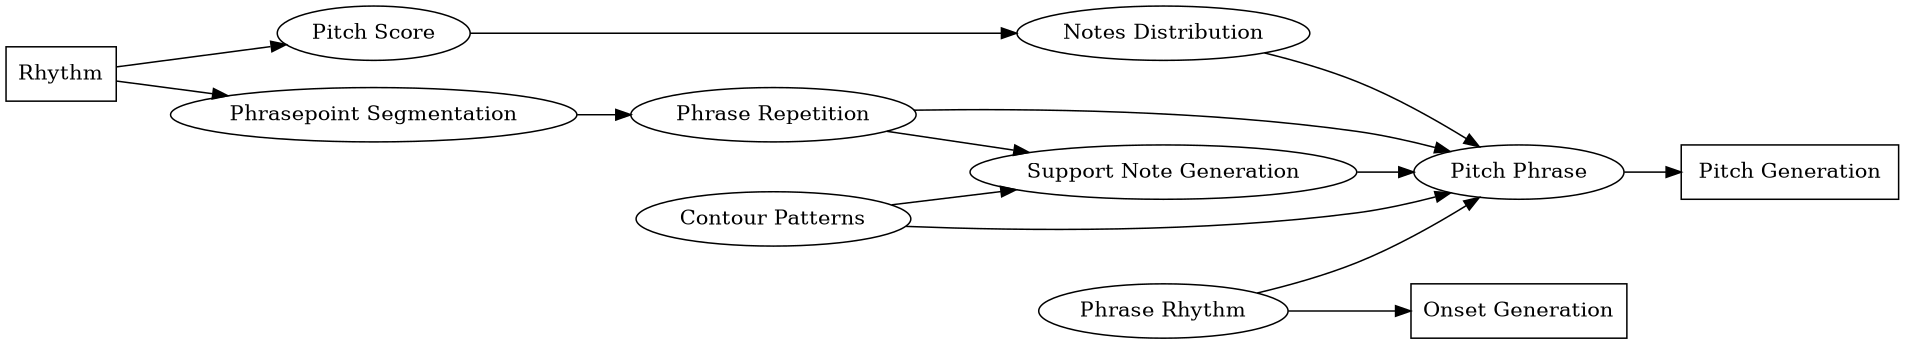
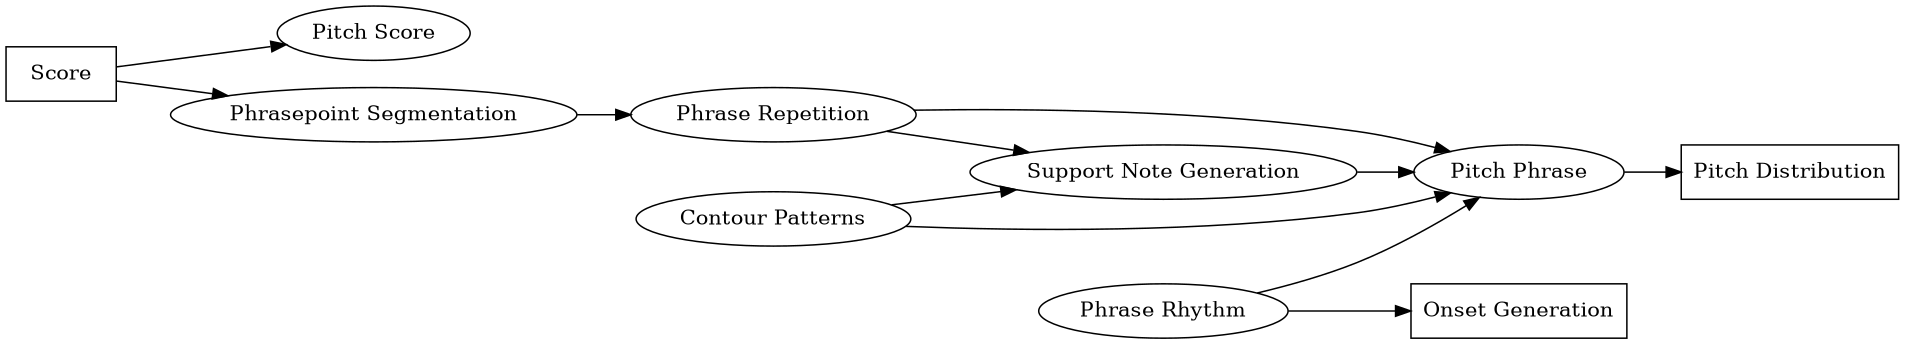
node "Notes Distribution": removed
node "Rhythm": label "Rhythm" -> "Score"
node "Pitch Generation": label "Pitch Generation" -> "Pitch Distribution"
